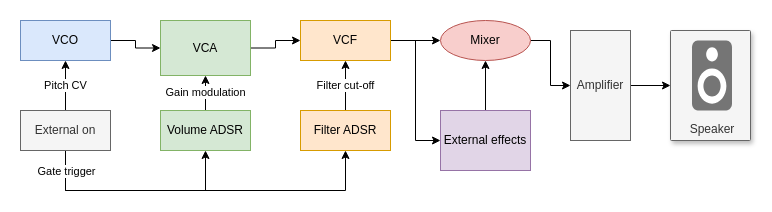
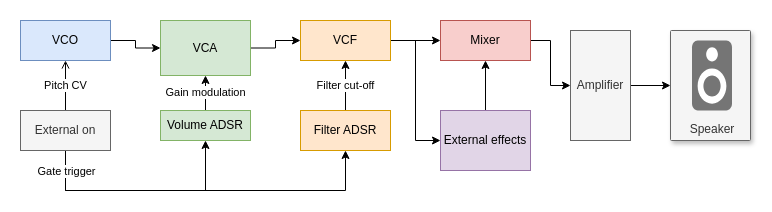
node "Mixer": shape ellipse -> rectangle
edge "External on" -> "VCO": arrowhead classic -> open
node "Volume ADSR": size 90x40 -> 90x30
